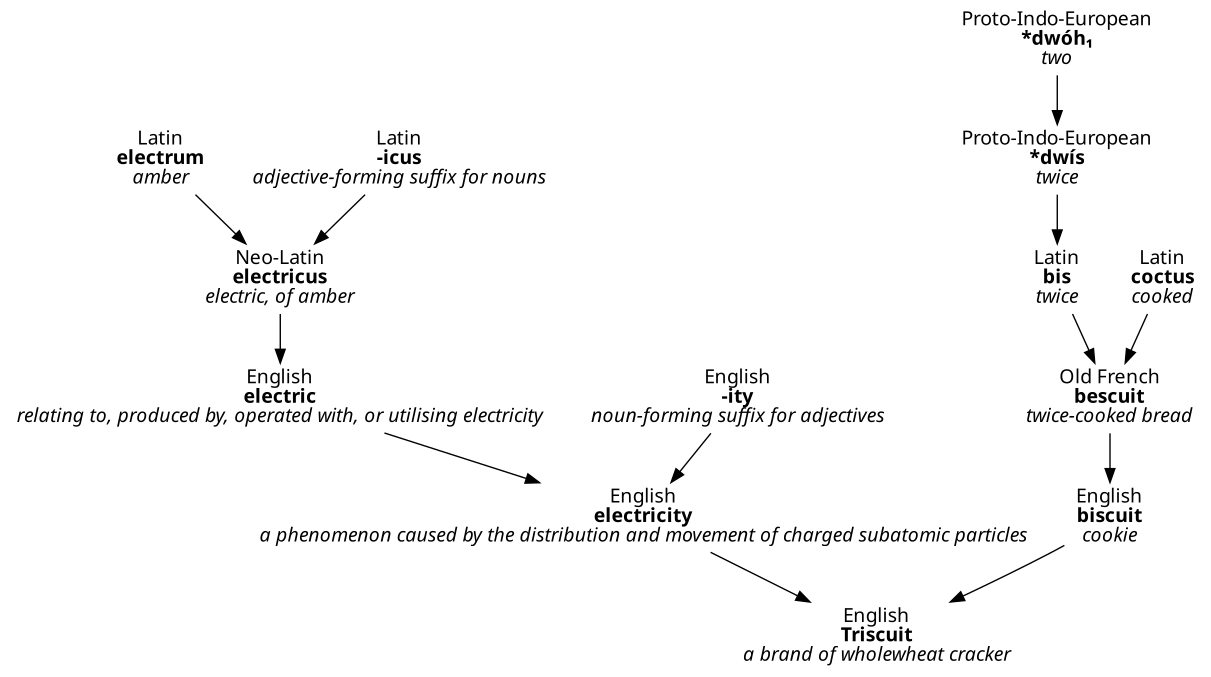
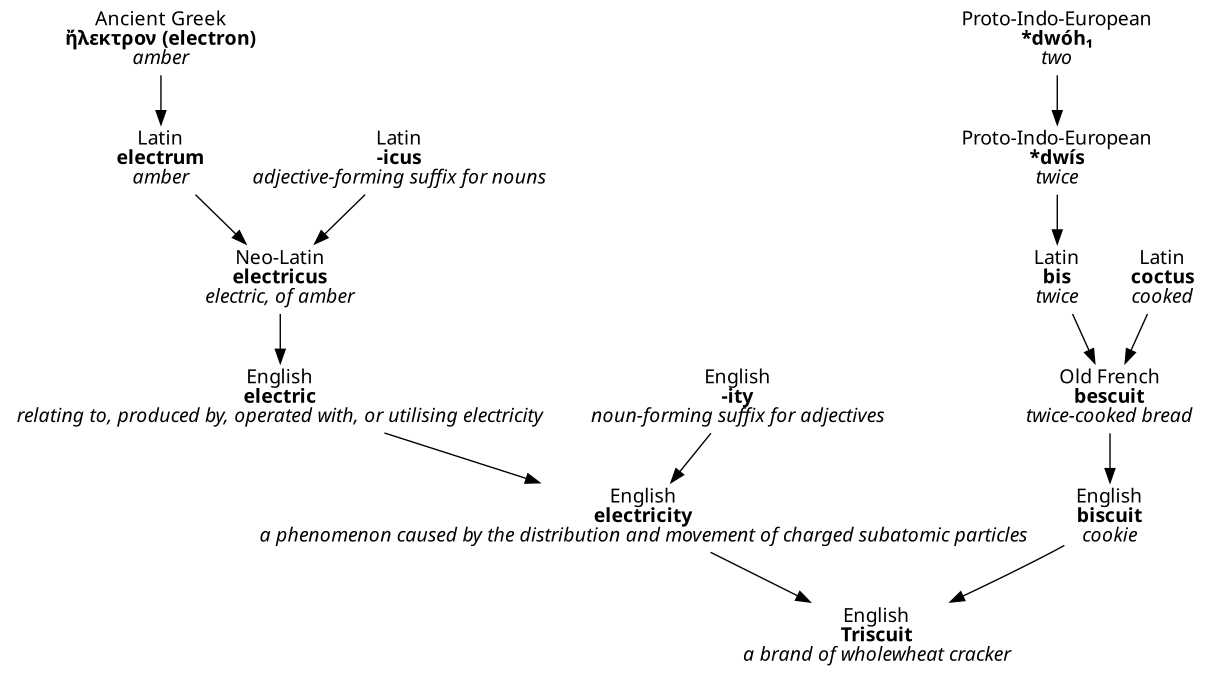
node "Ancient Greek": added
